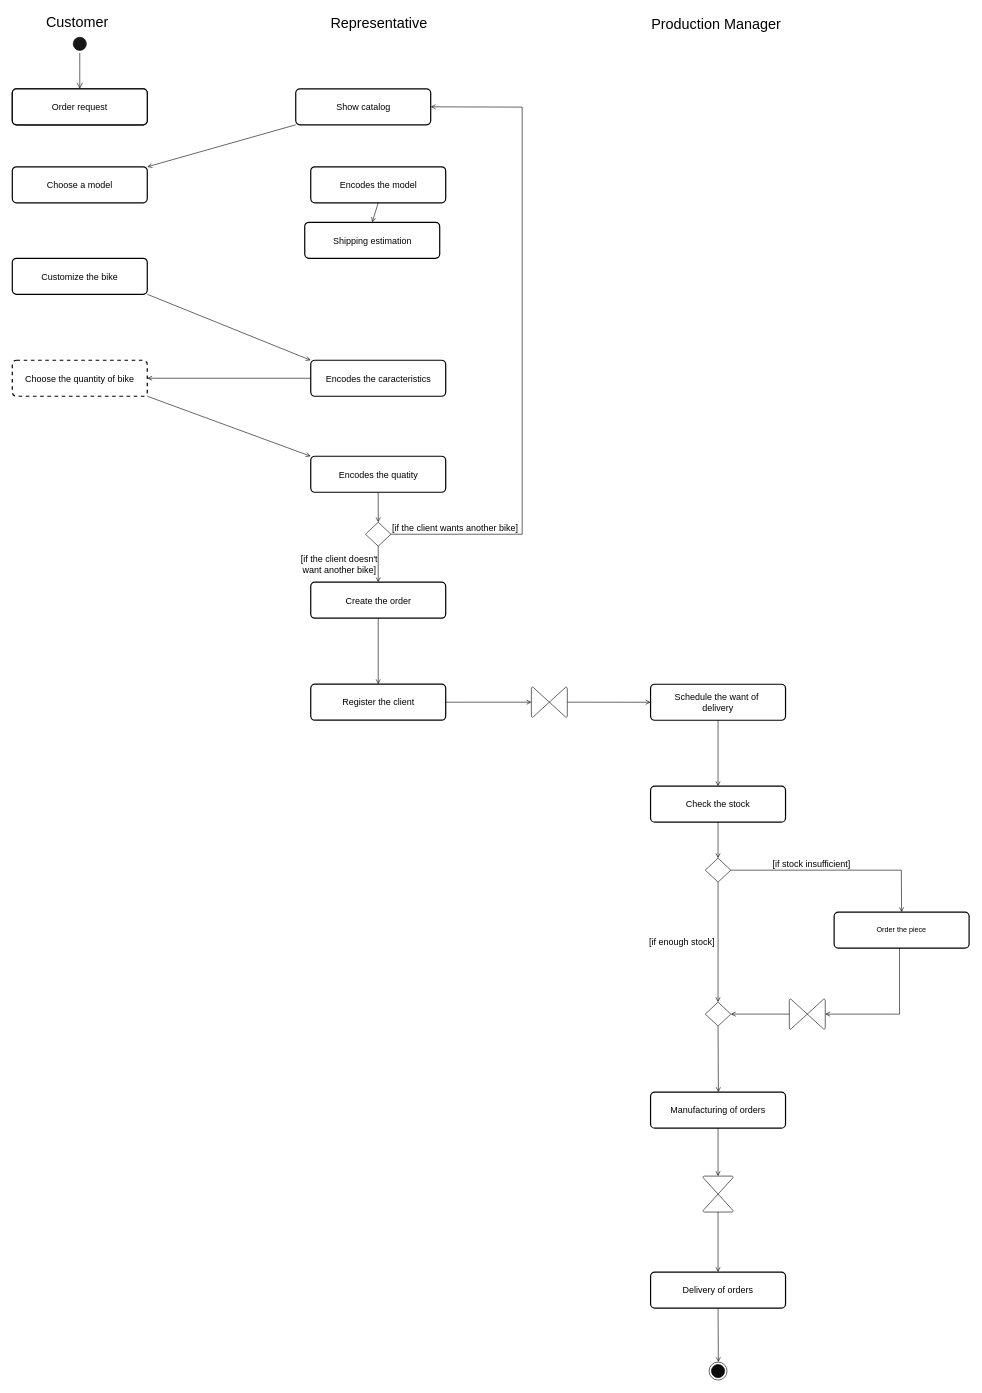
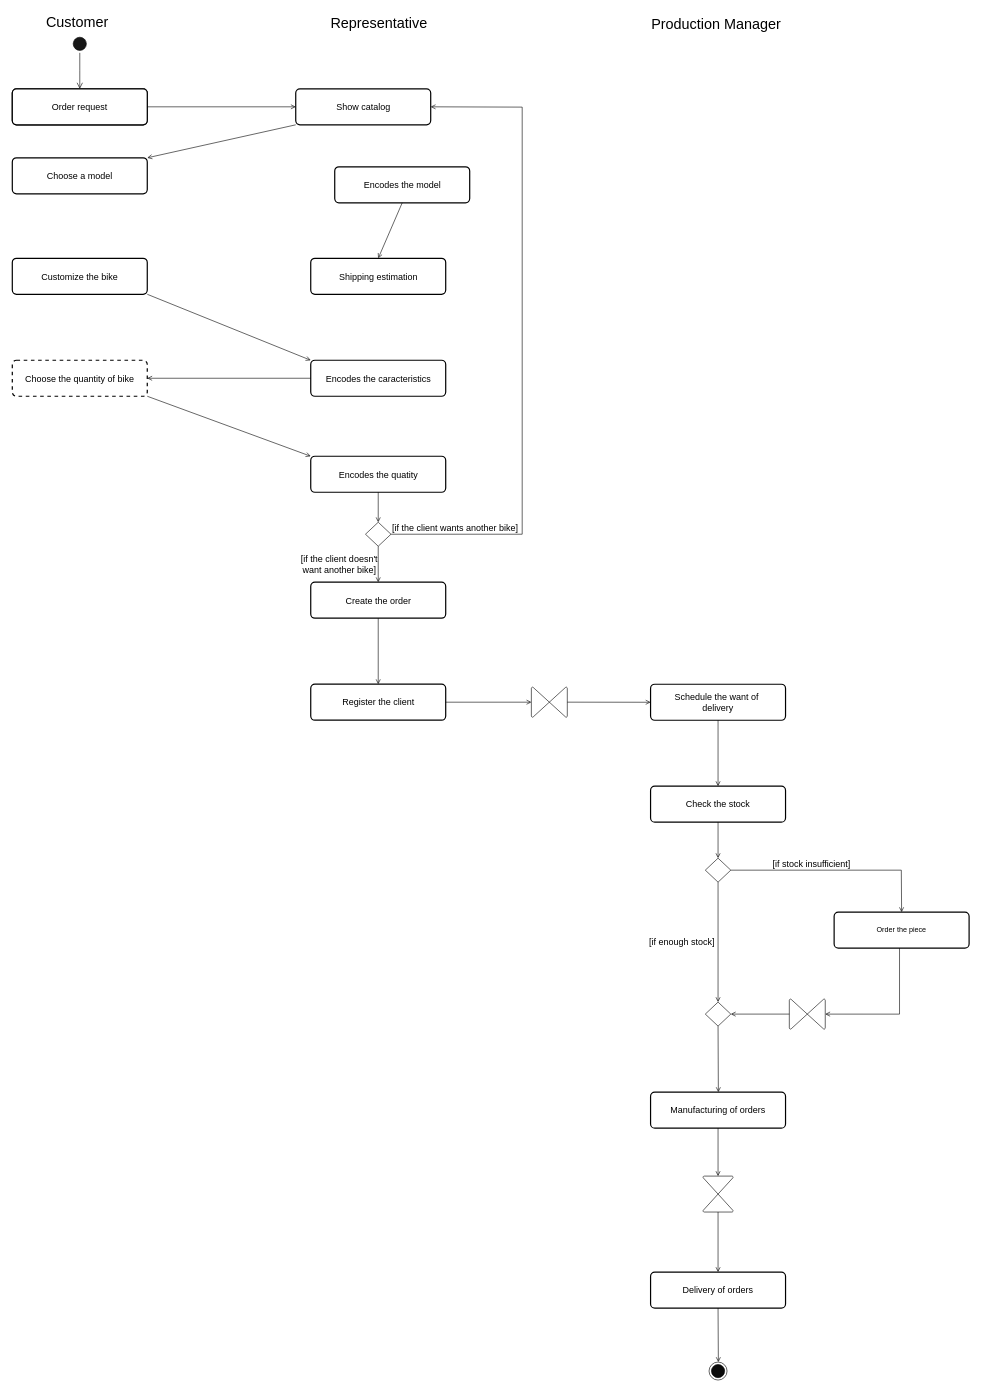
edge "Order request" -> "Show catalog": added
node "Choose a model": moved (80, 185) -> (80, 176)
node "Encodes the model": moved (378, 185) -> (402, 185)
node "Shipping estimation": moved (372, 240) -> (378, 276)
